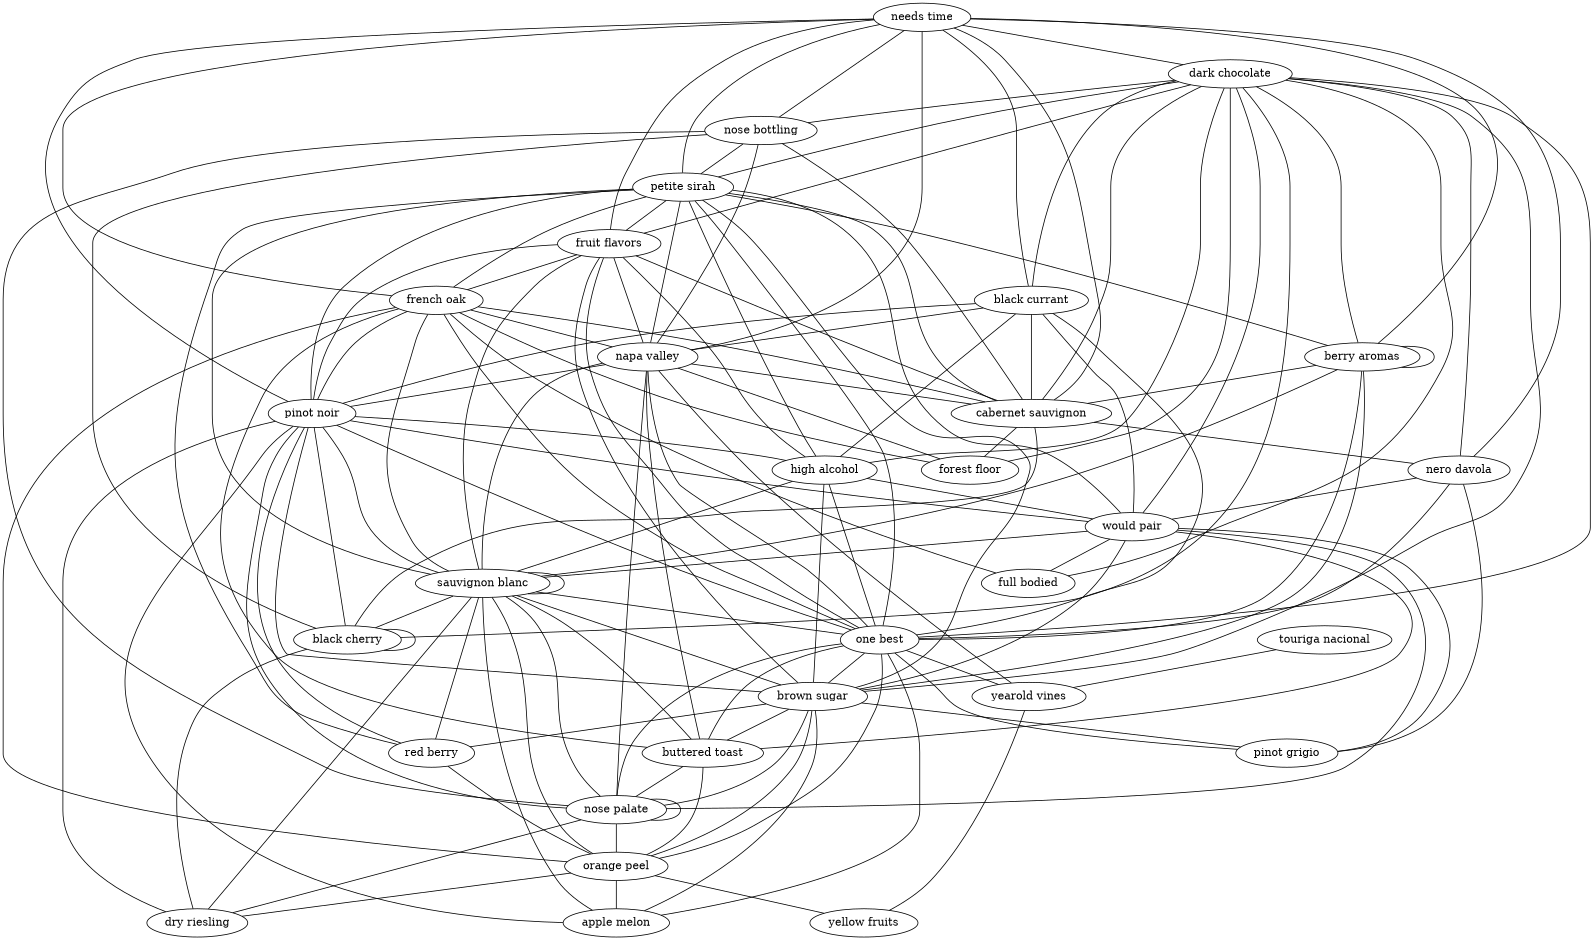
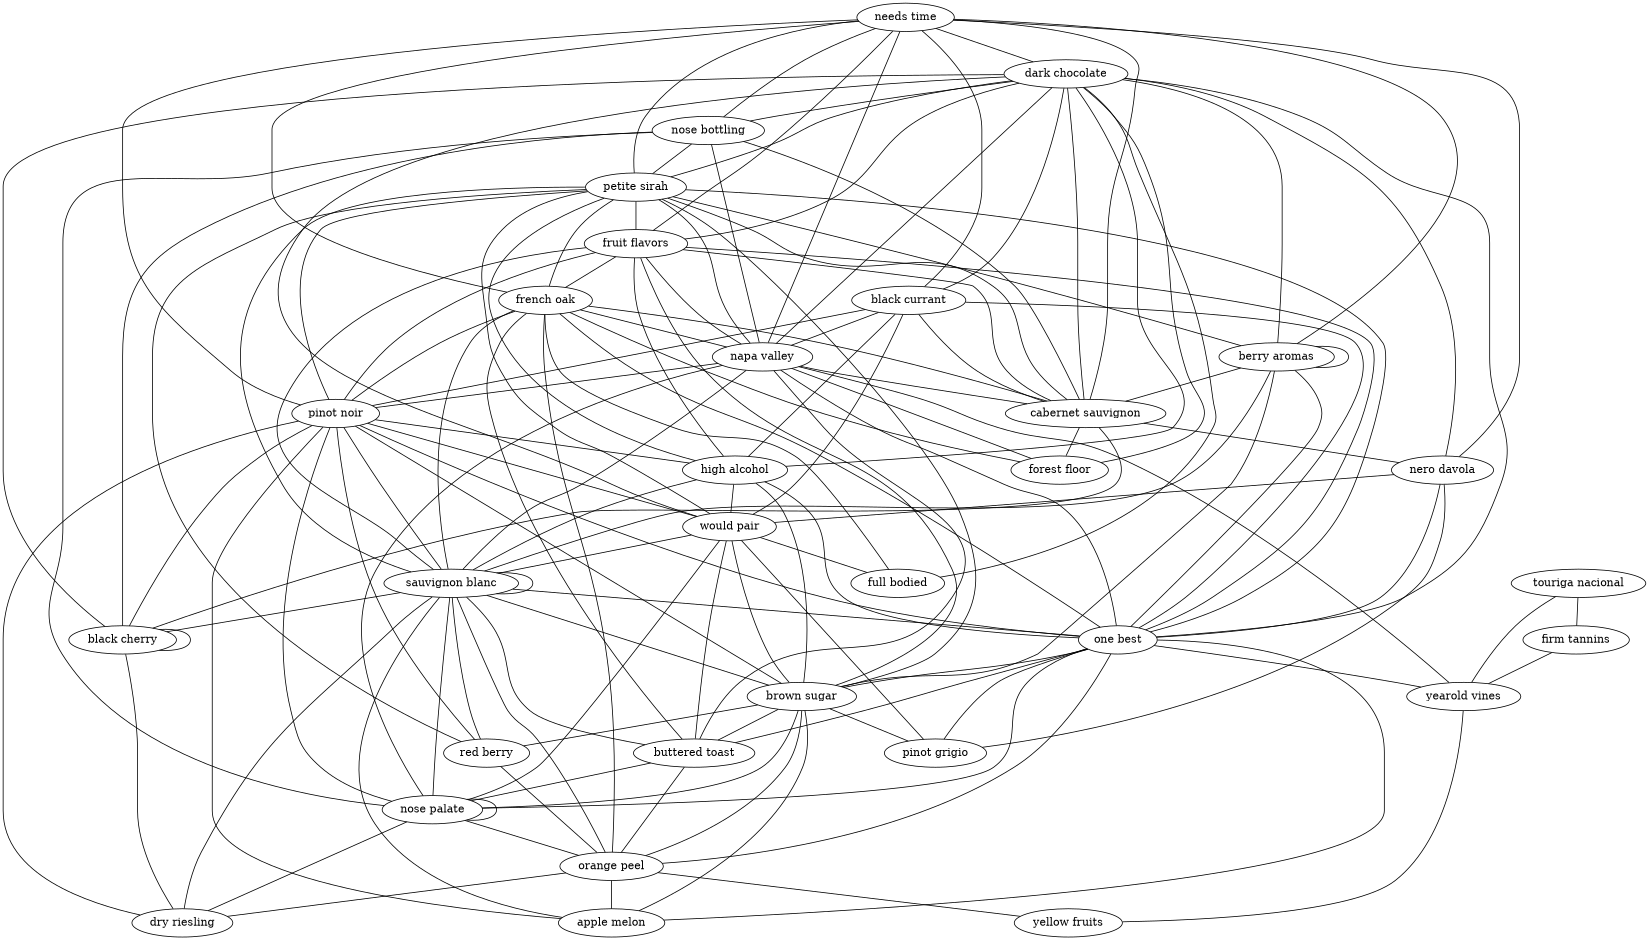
edge "dark chocolate" -- "brown sugar": now "dark chocolate" -- "napa valley"
node "firm tannins": added
